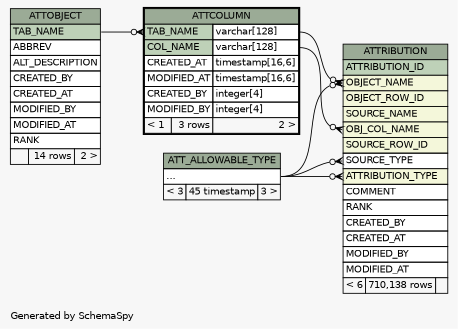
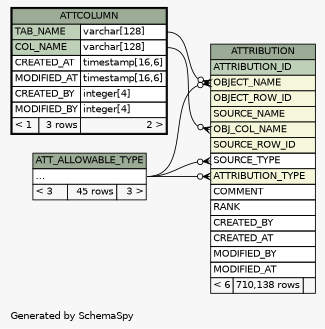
node "ATTOBJECT": removed
node "ATT_ALLOWABLE_TYPE": text "45 timestamp" -> "45 rows"
